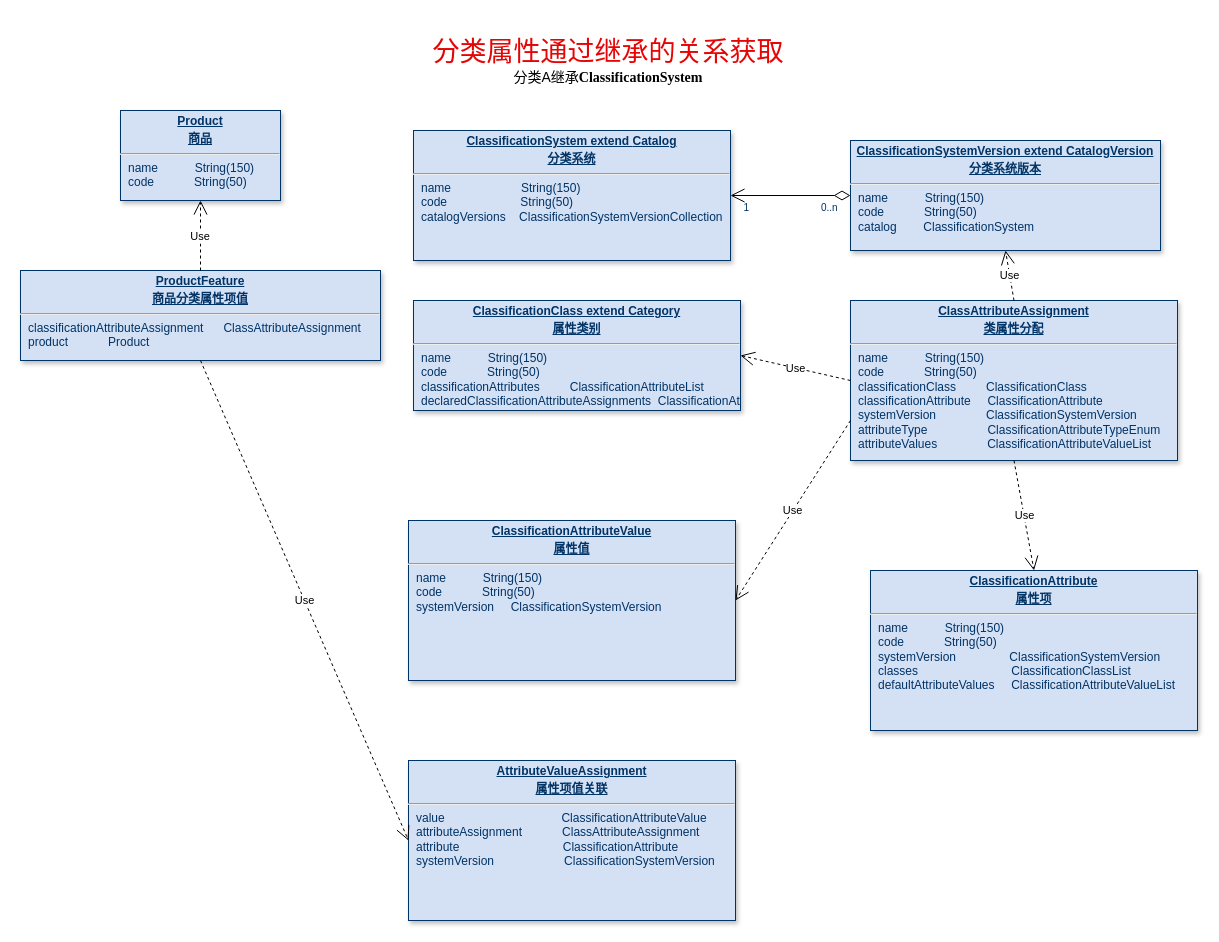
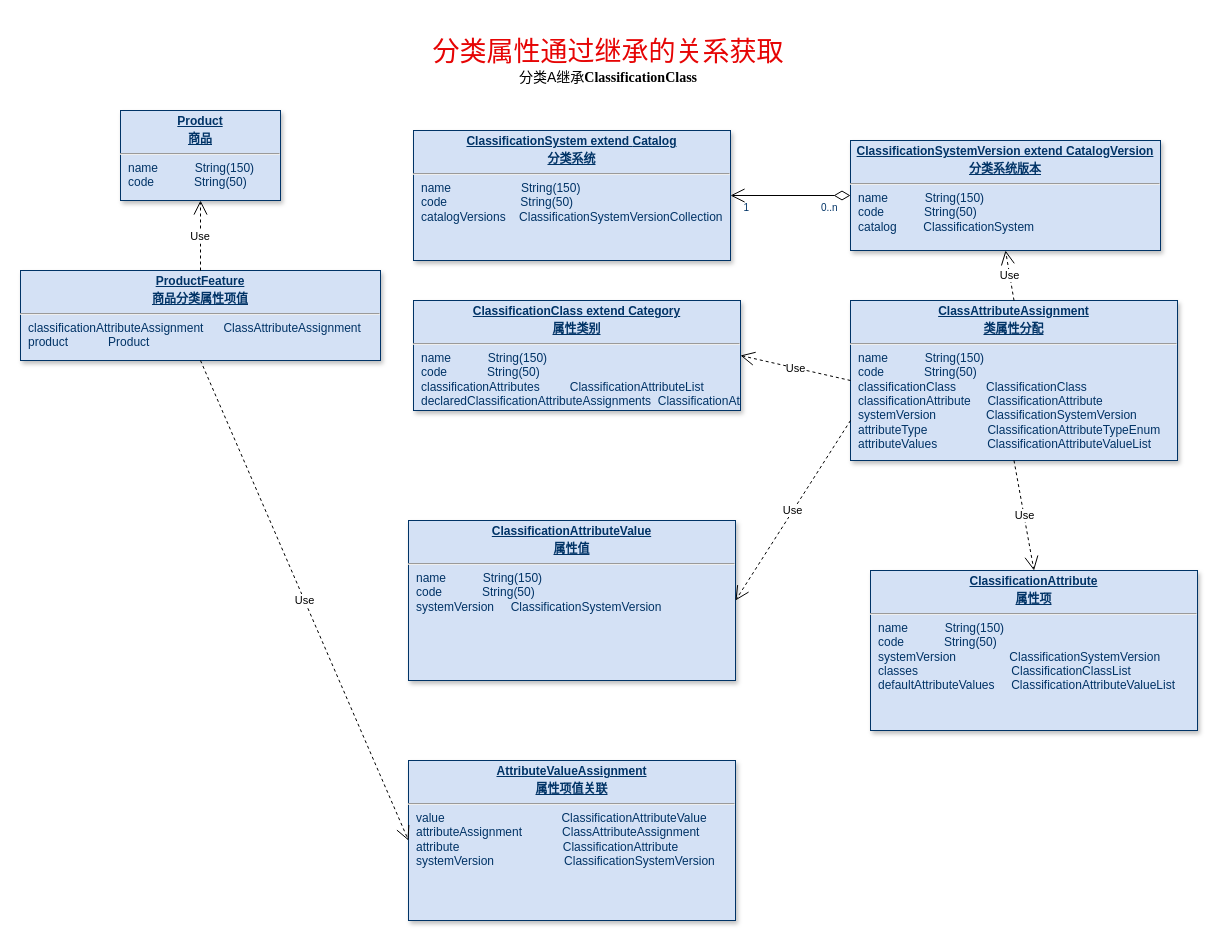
node "分类属性通过继承的关系获取 分类A继承ClassificationSystem": label "分类属性通过继承的关系获取 分类A继承ClassificationSystem" -> "分类属性通过继承的关系获取 分类A继承ClassificationClass"
